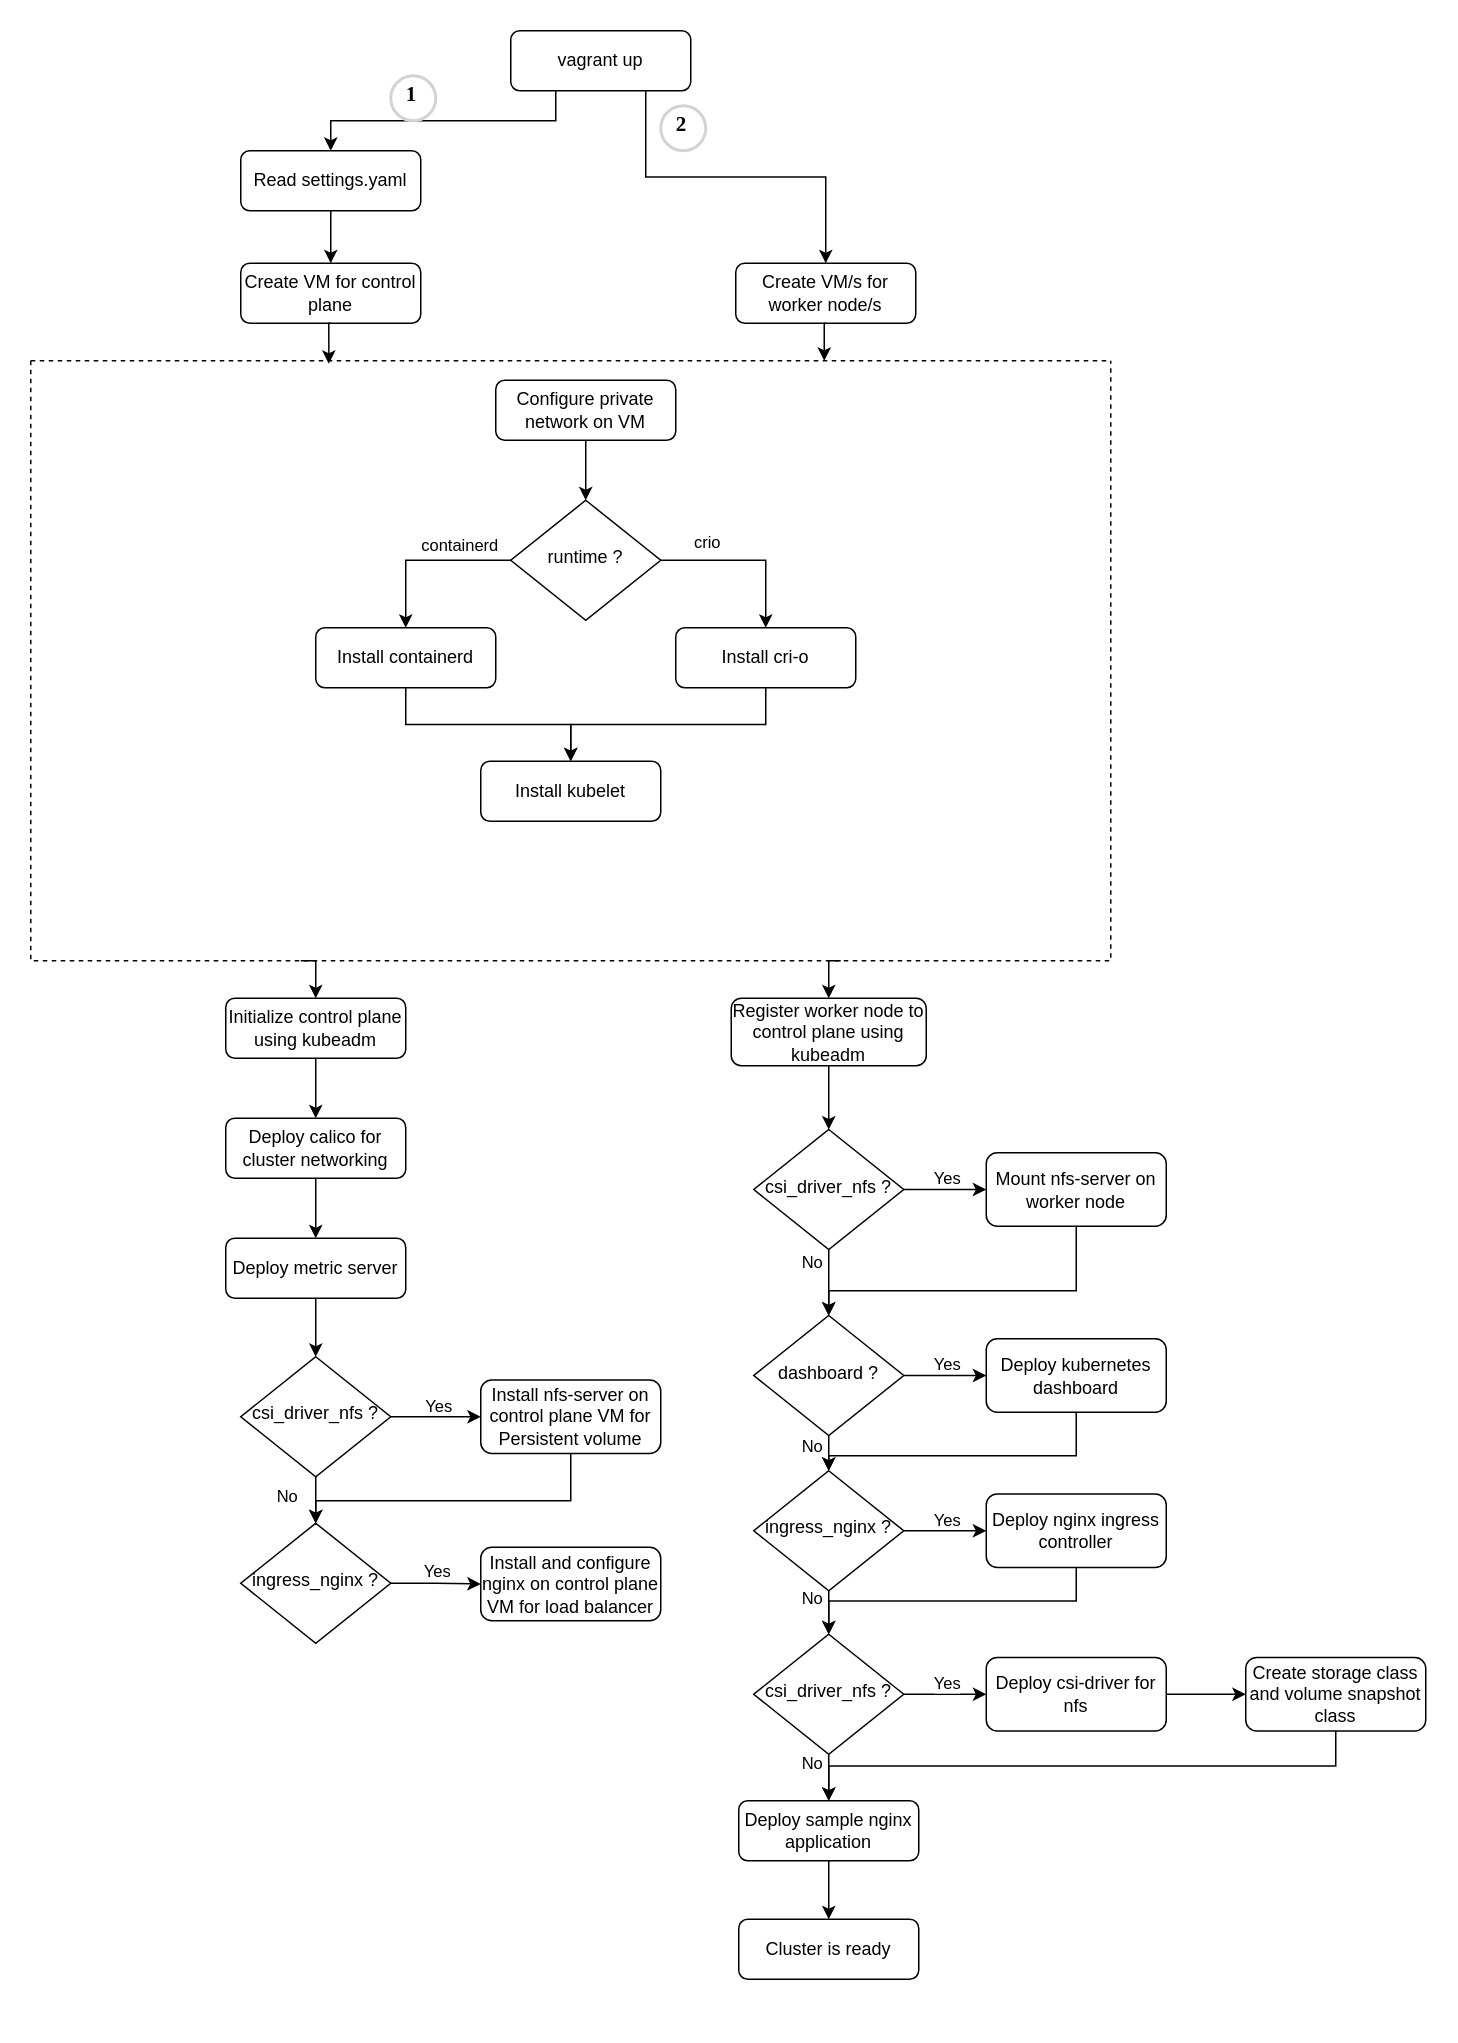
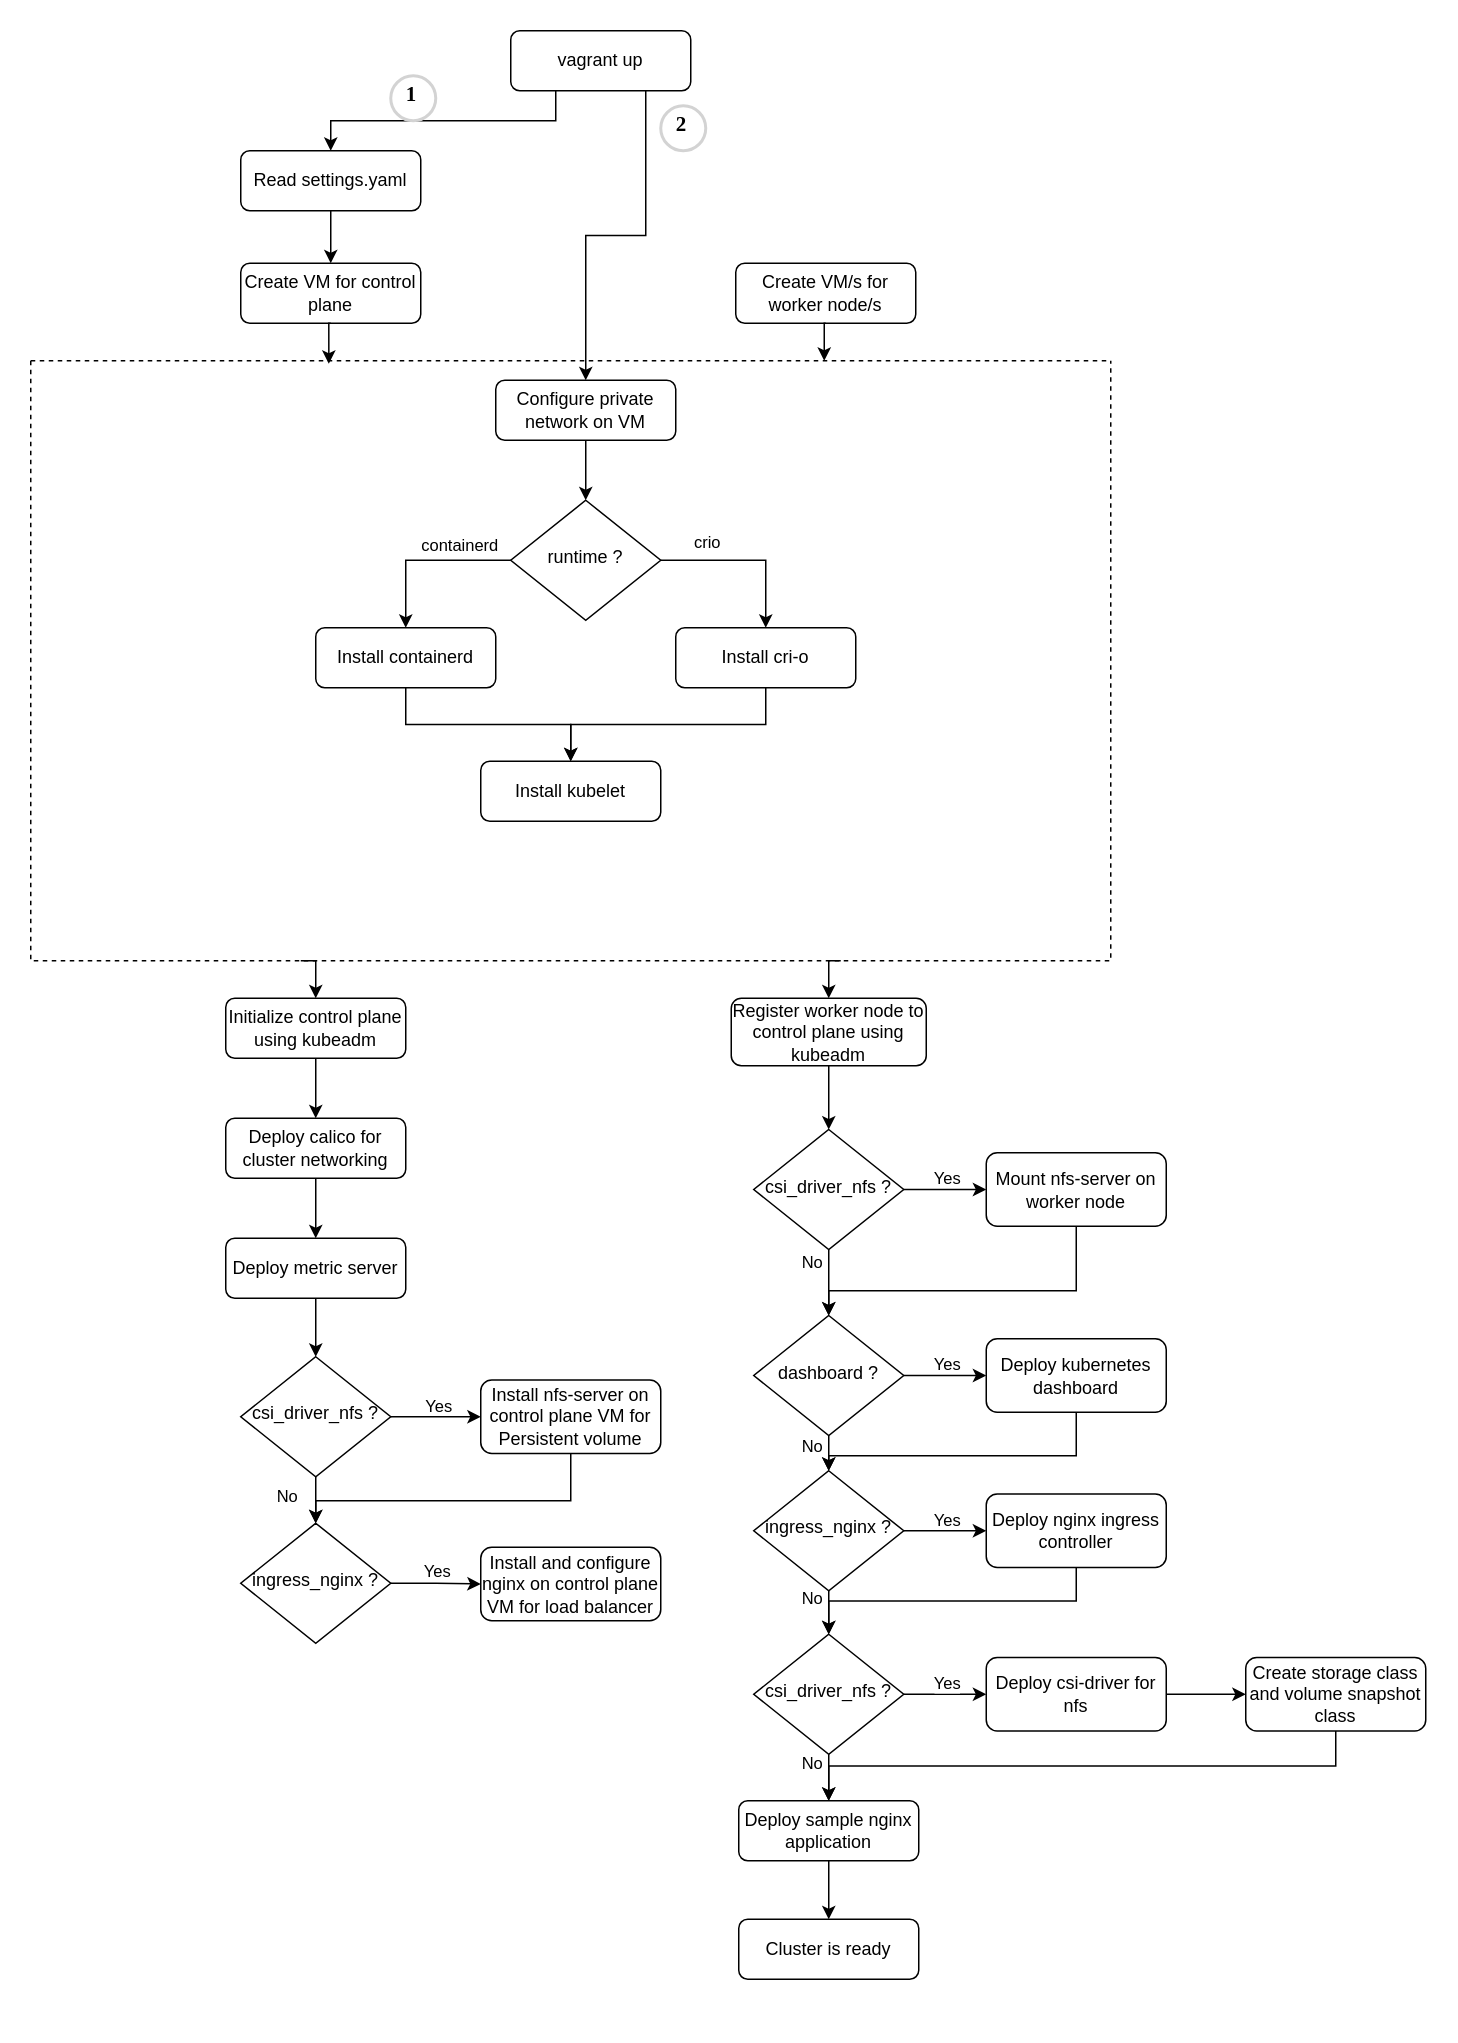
edge "vagrant up" -> "Create VM/s for worker node/s": now "vagrant up" -> "Configure private network on VM"
